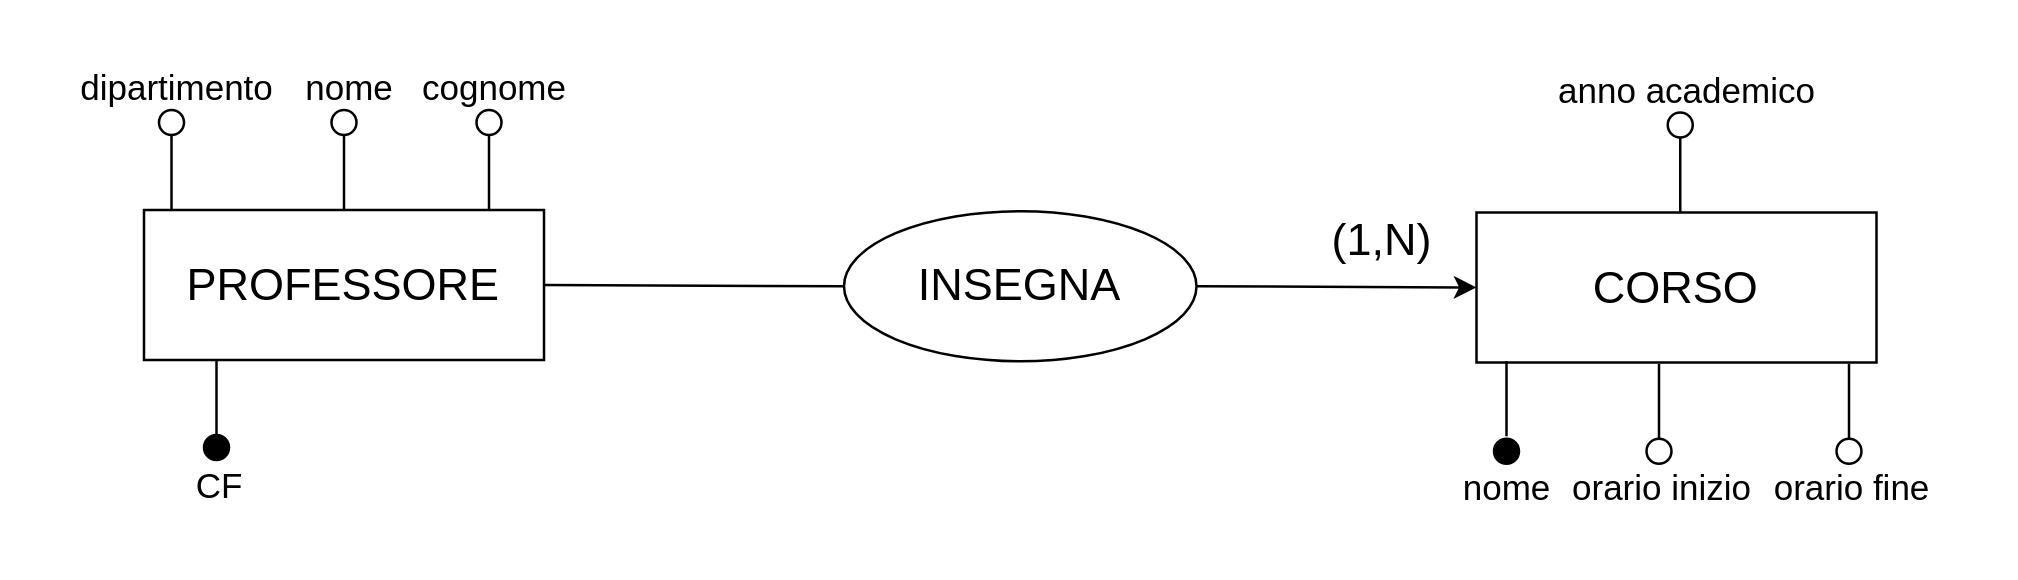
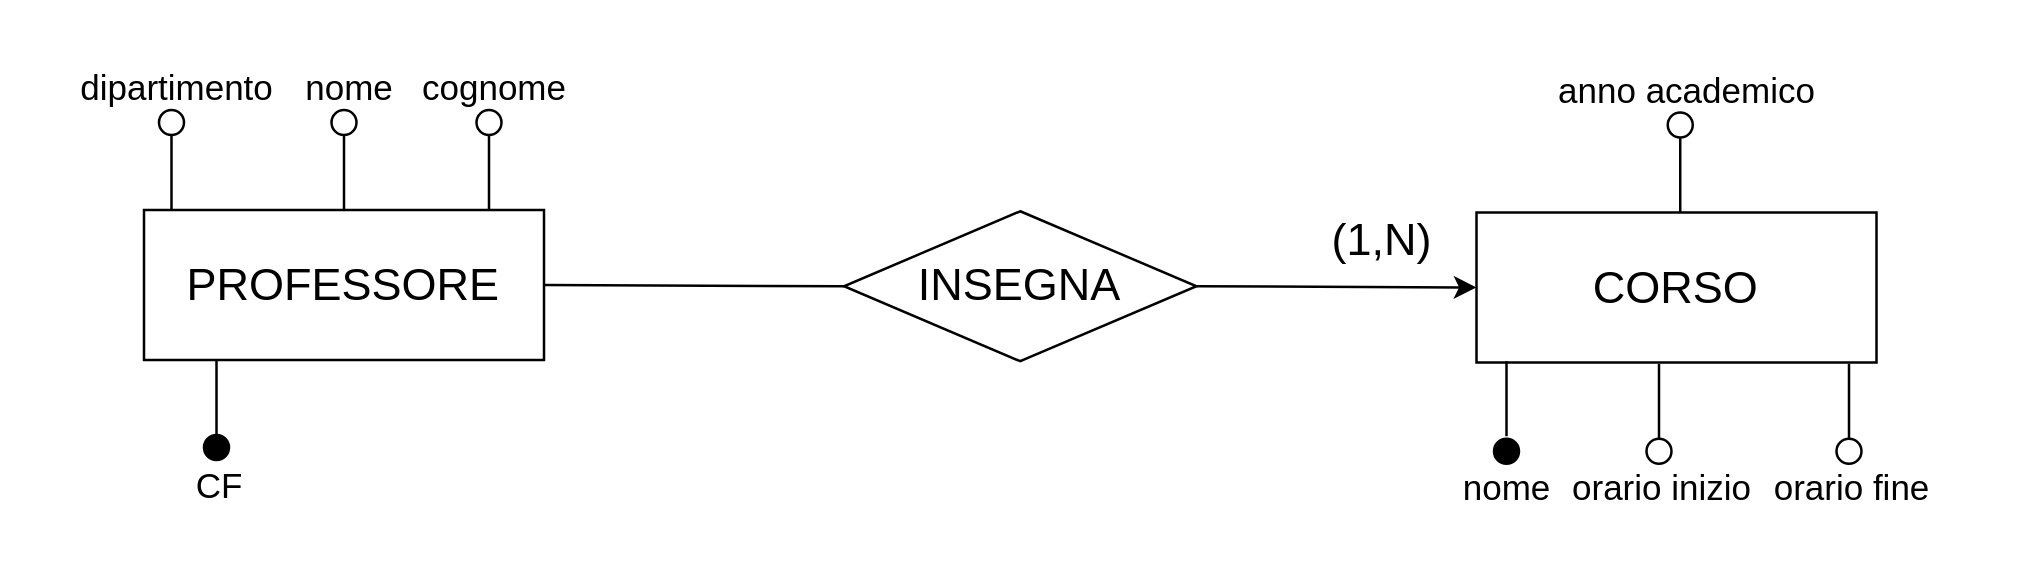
node "INSEGNA": shape ellipse -> diamond
